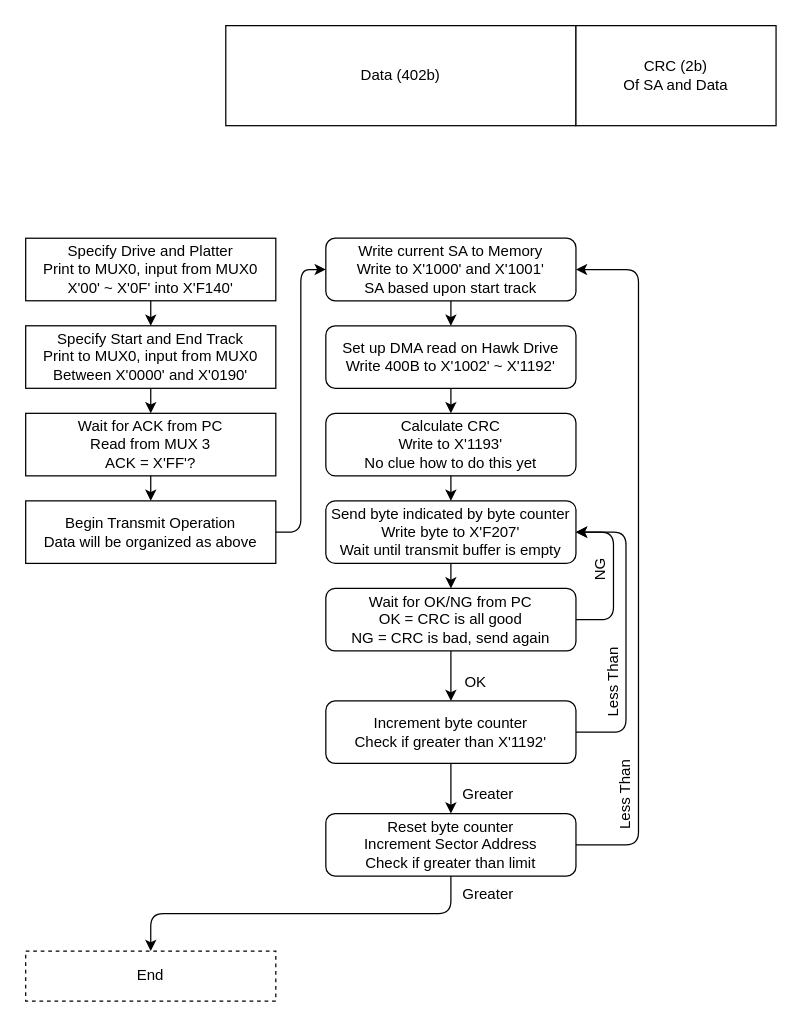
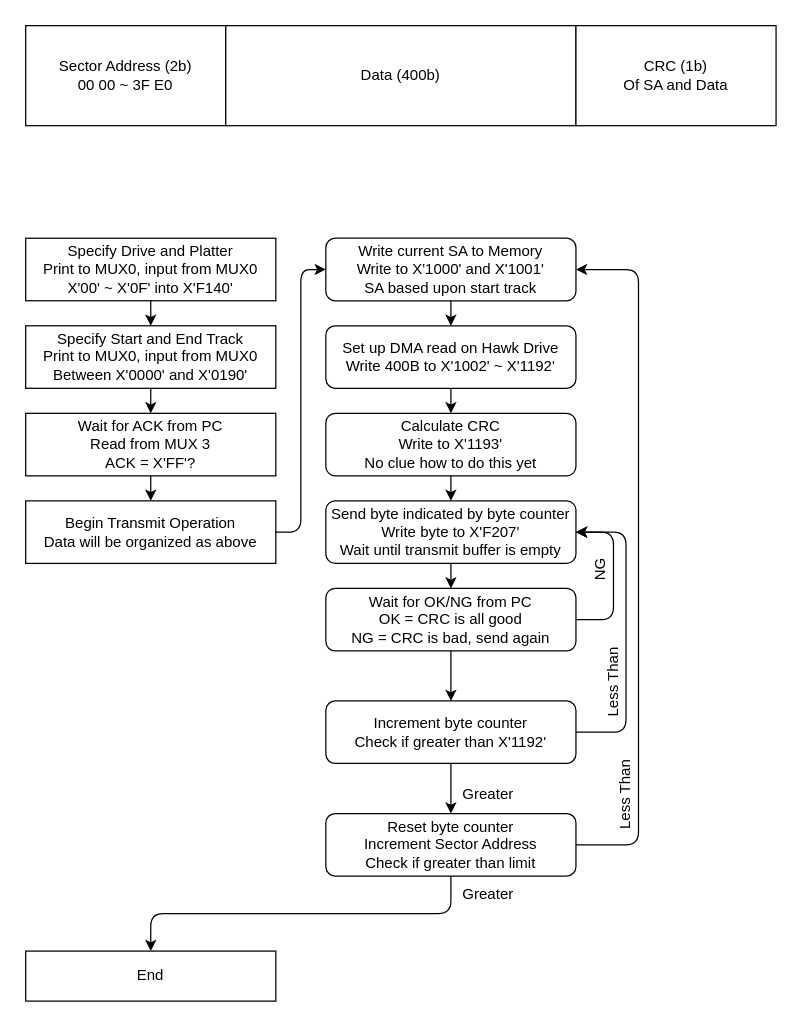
node "Sector Address (2b) 00 00 ~ 3F E0": added
node "Data (402b)": label "Data (402b)" -> "Data (400b)"
node "CRC (2b) Of SA and Data": label "CRC (2b) Of SA and Data" -> "CRC (1b) Of SA and Data"
node "OK": removed
node "End": style dashed -> solid
